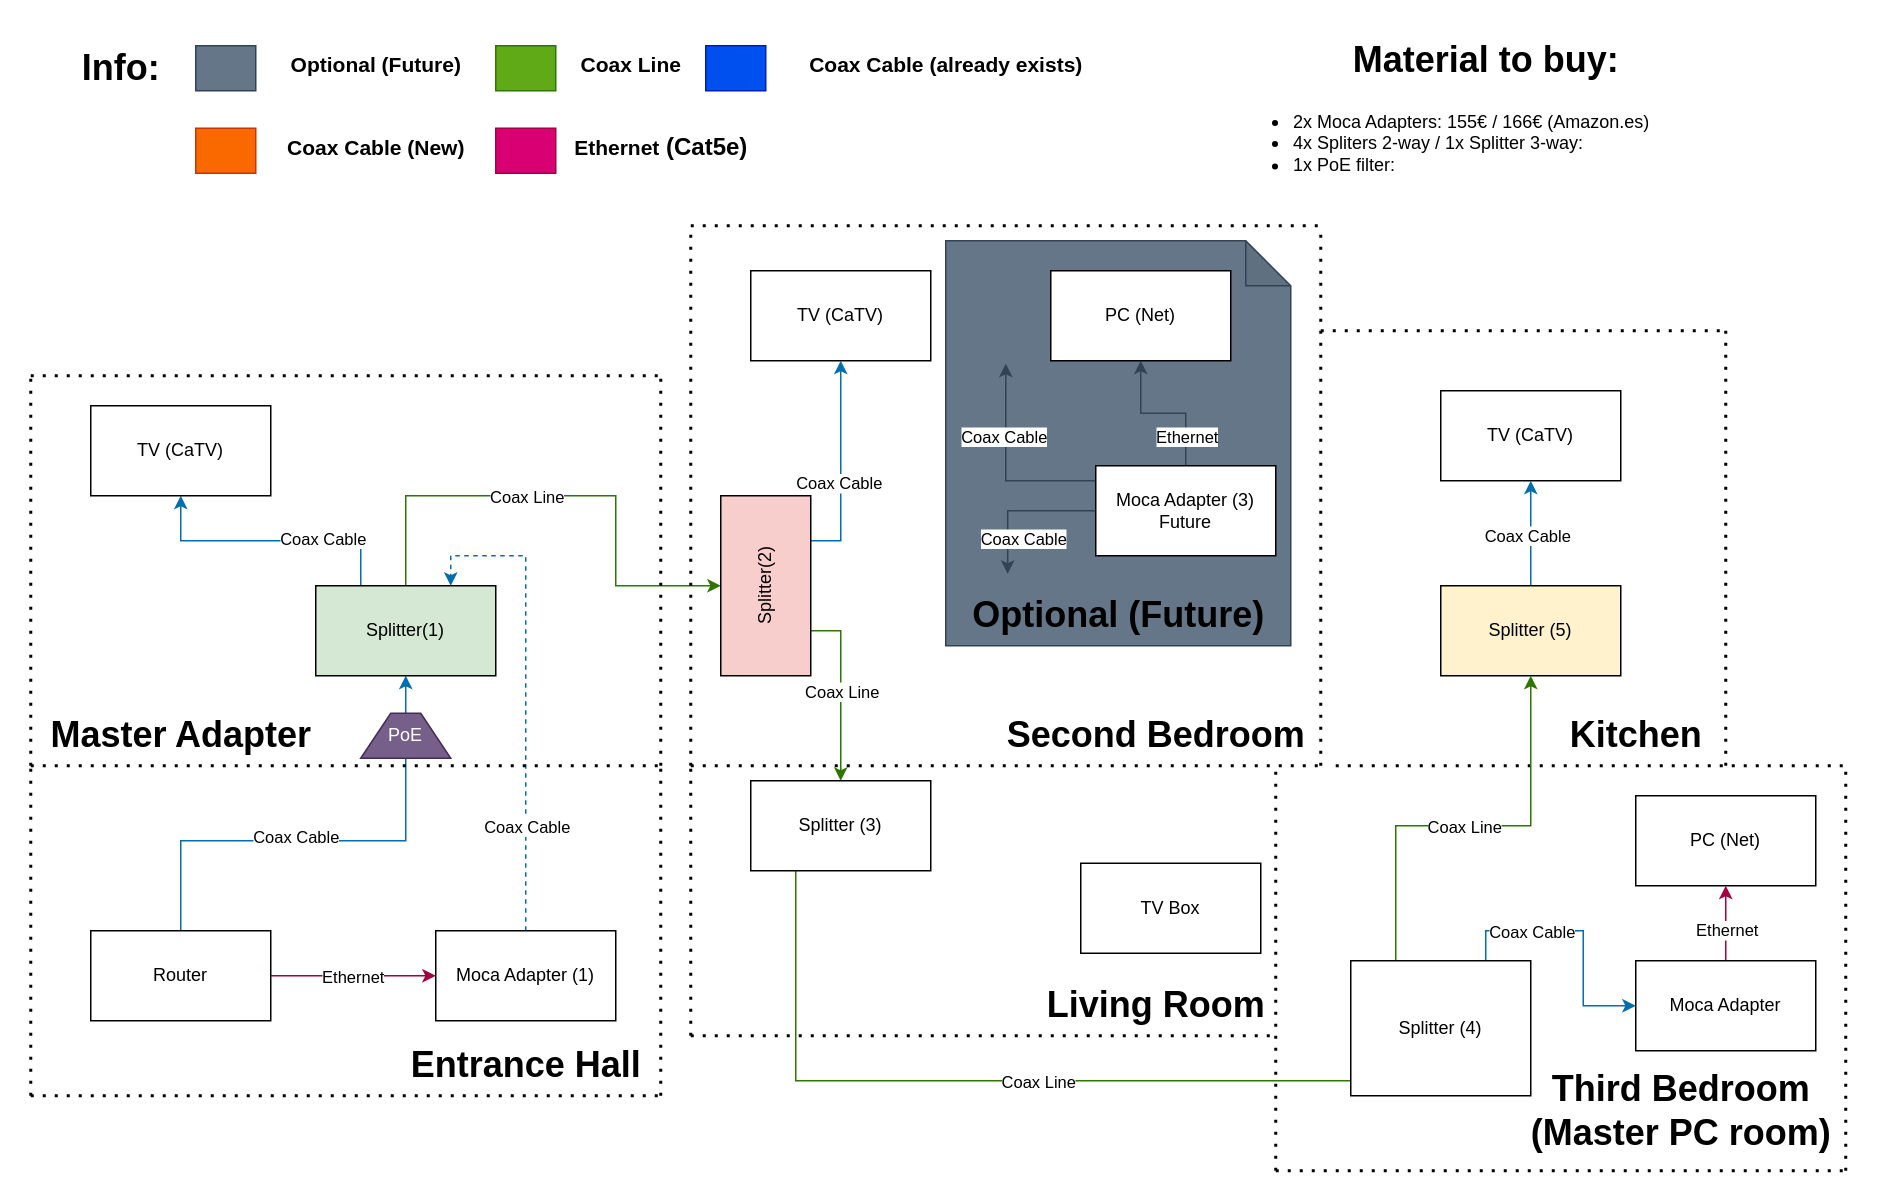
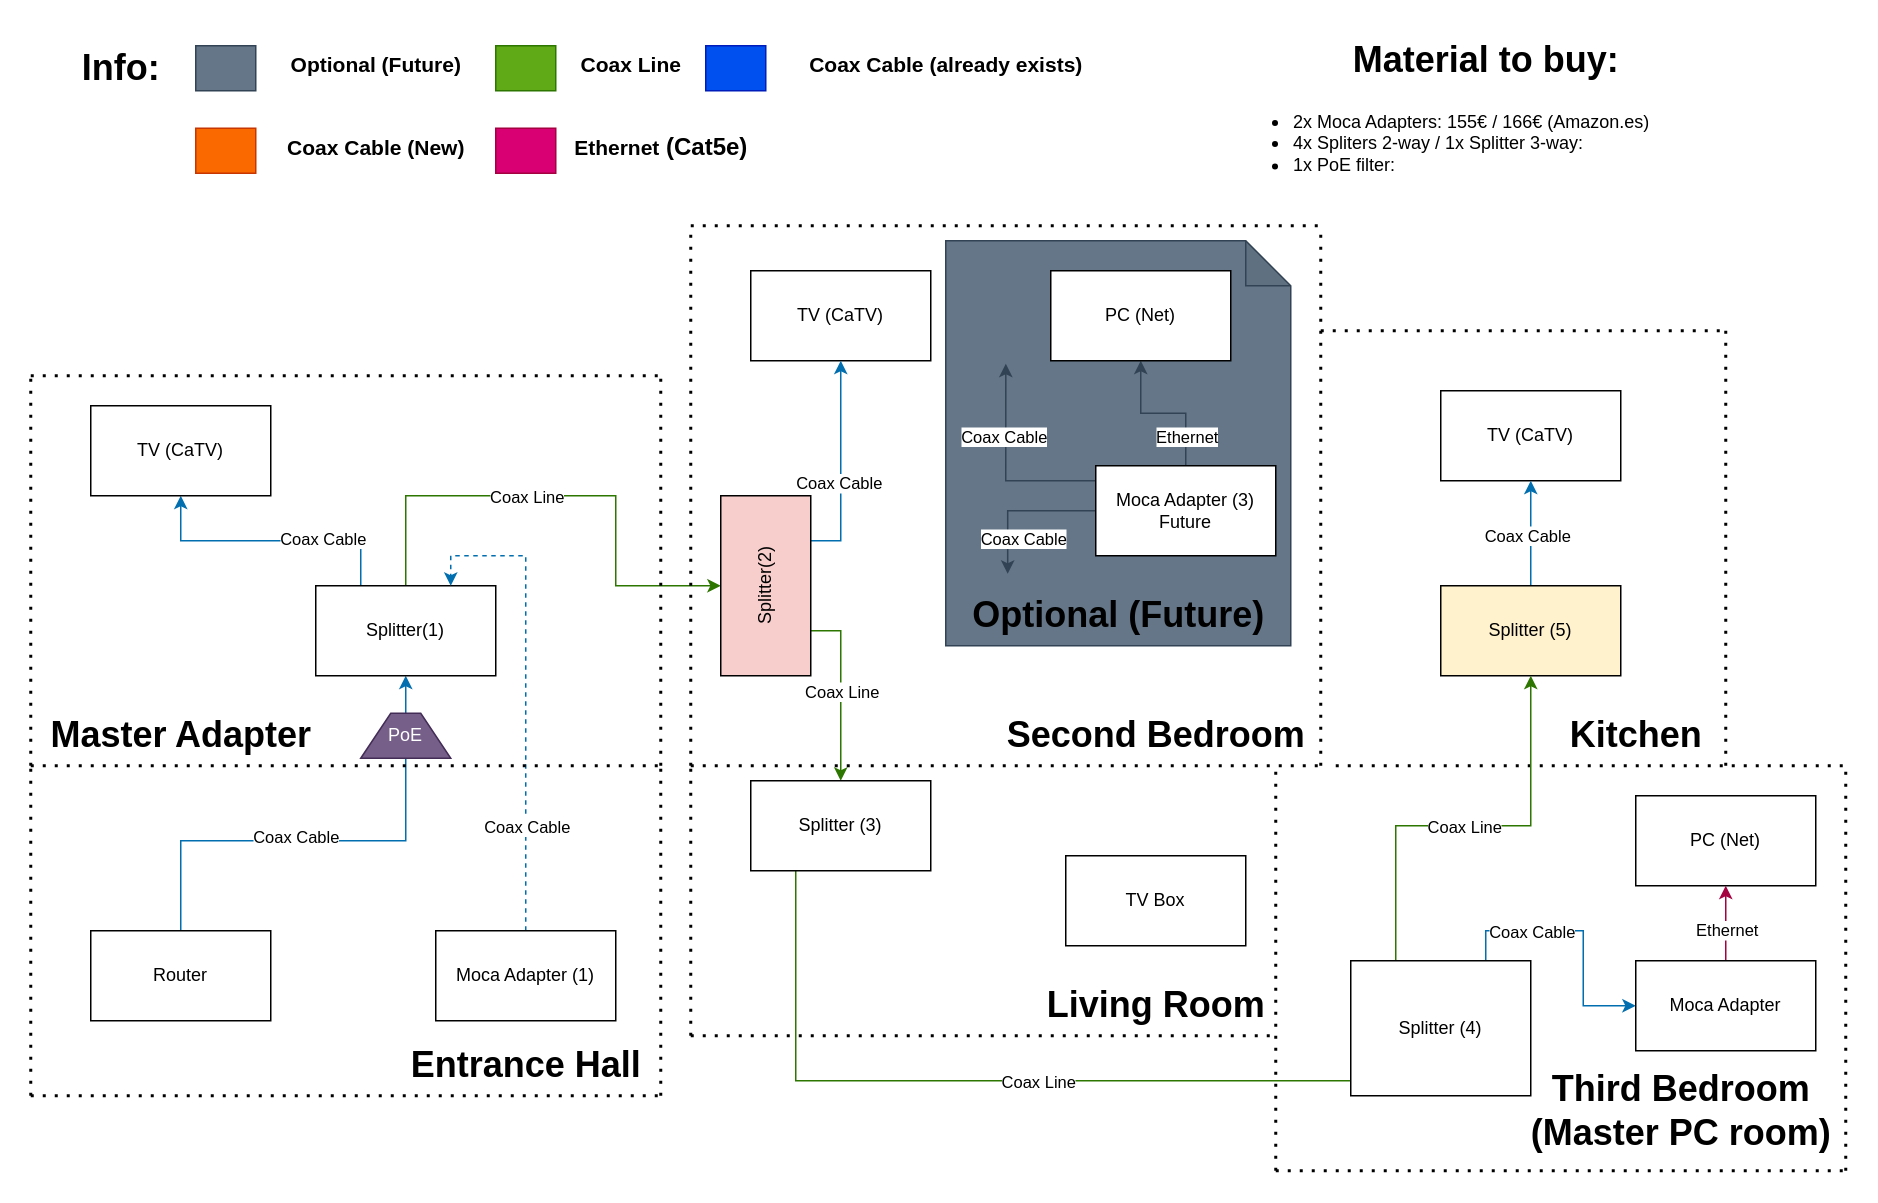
node "Splitter(1)": fillcolor #d5e8d4 -> #ffffff
node "TV Box": moved (1171, 908) -> (1156, 901)
edge "Router" -> "Moca Adapter (1)": removed, label "Ethernet"
